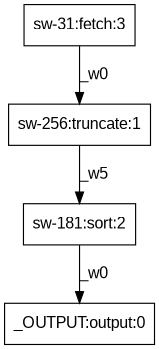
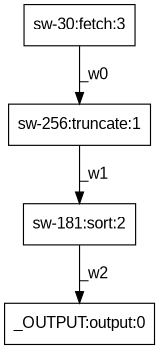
node "sw-31:fetch:3": label "sw-31:fetch:3" -> "sw-30:fetch:3"
edge "sw-256:truncate:1" -> "sw-181:sort:2": label "_w5" -> "_w1"
edge "sw-181:sort:2" -> "_OUTPUT:output:0": label "_w0" -> "_w2"
